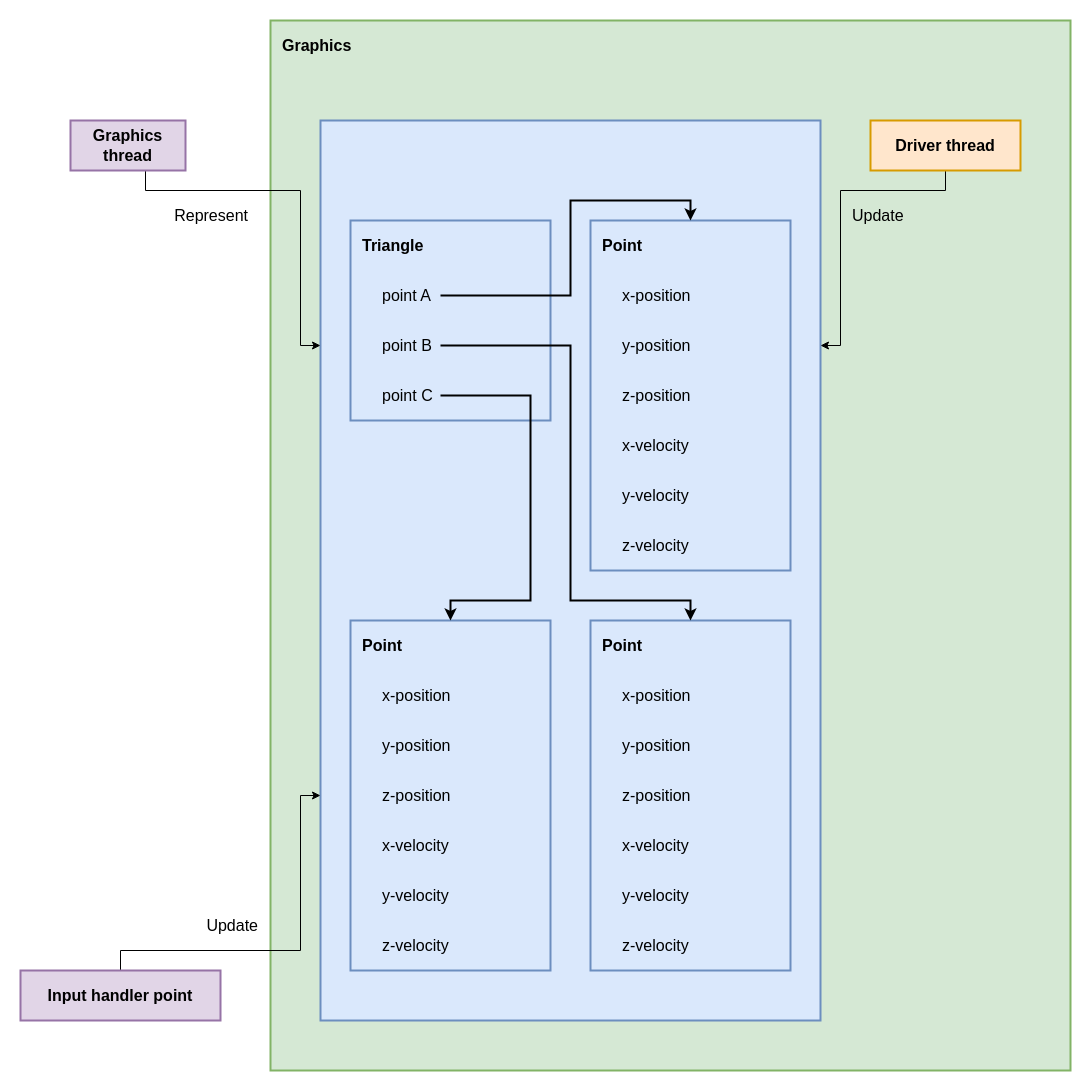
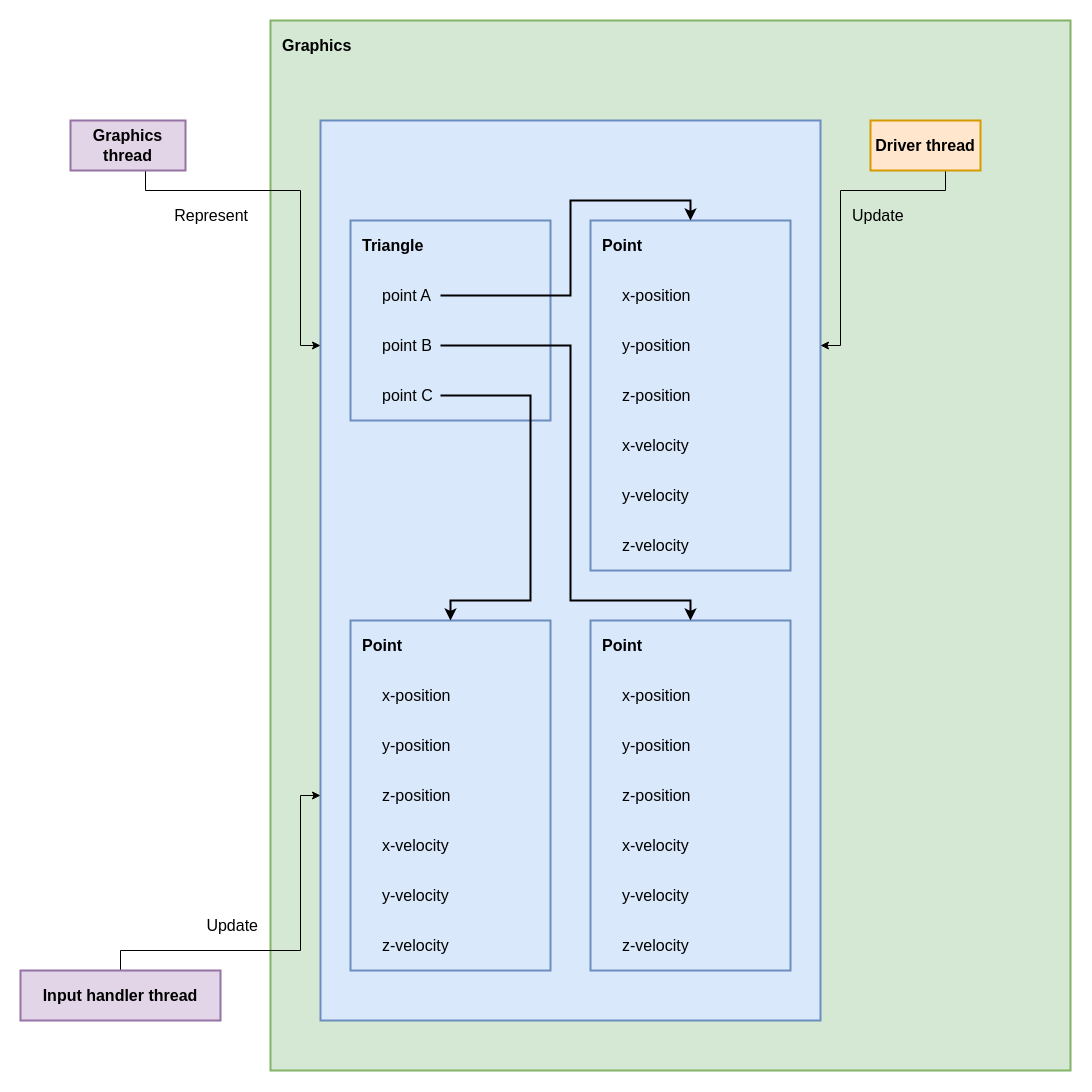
node "Driver thread": size 150x50 -> 110x50
node "Input handler point": label "Input handler point" -> "Input handler thread"
